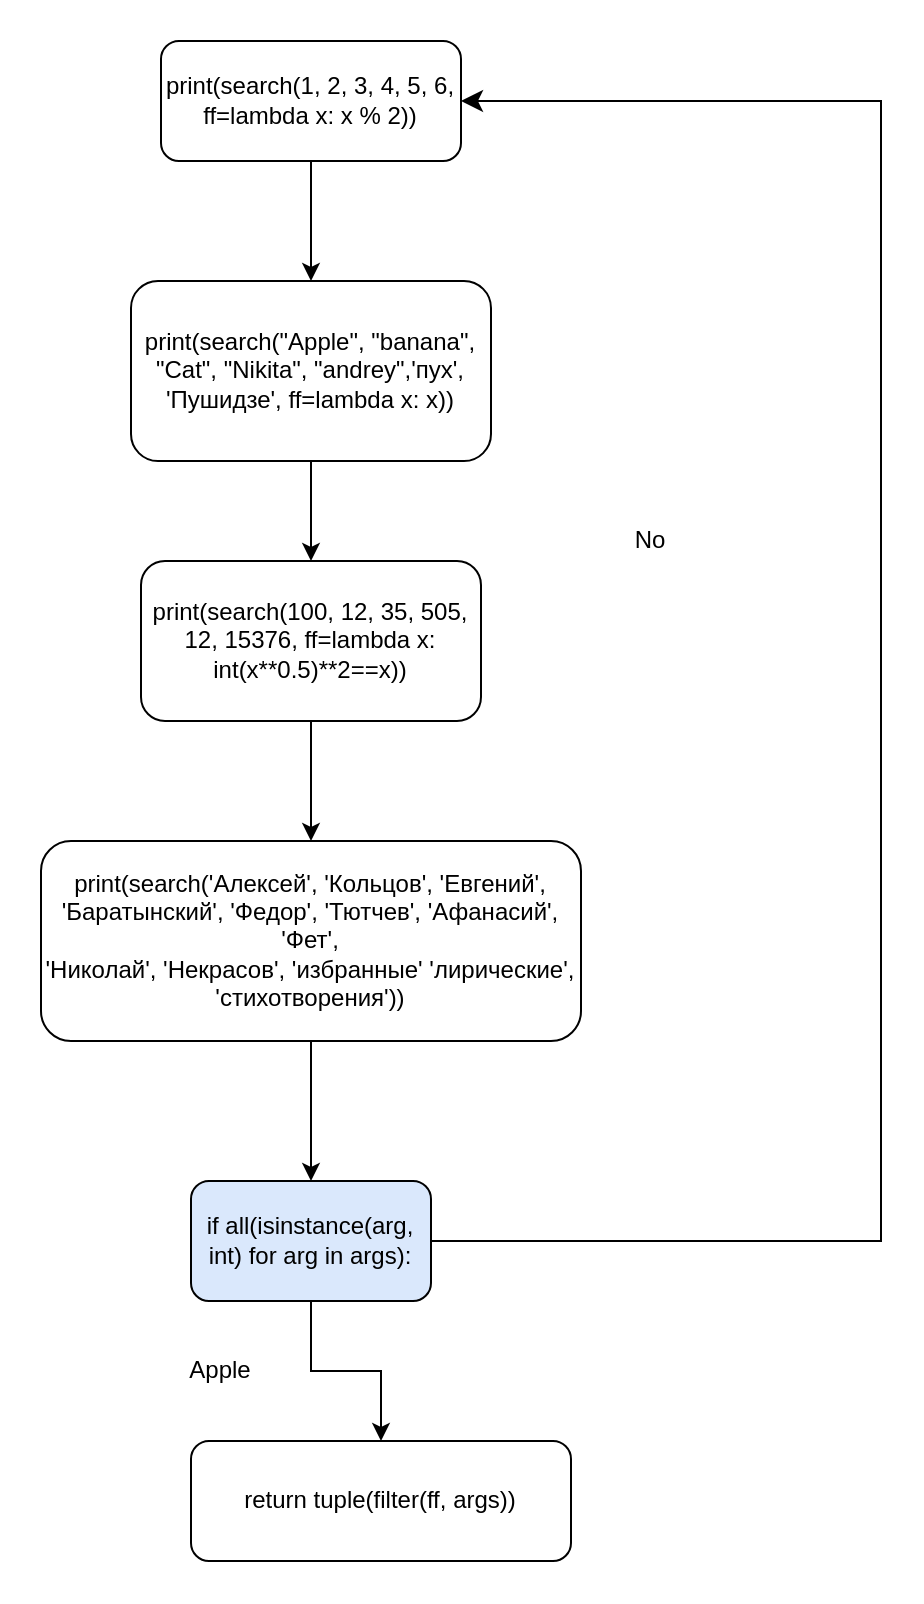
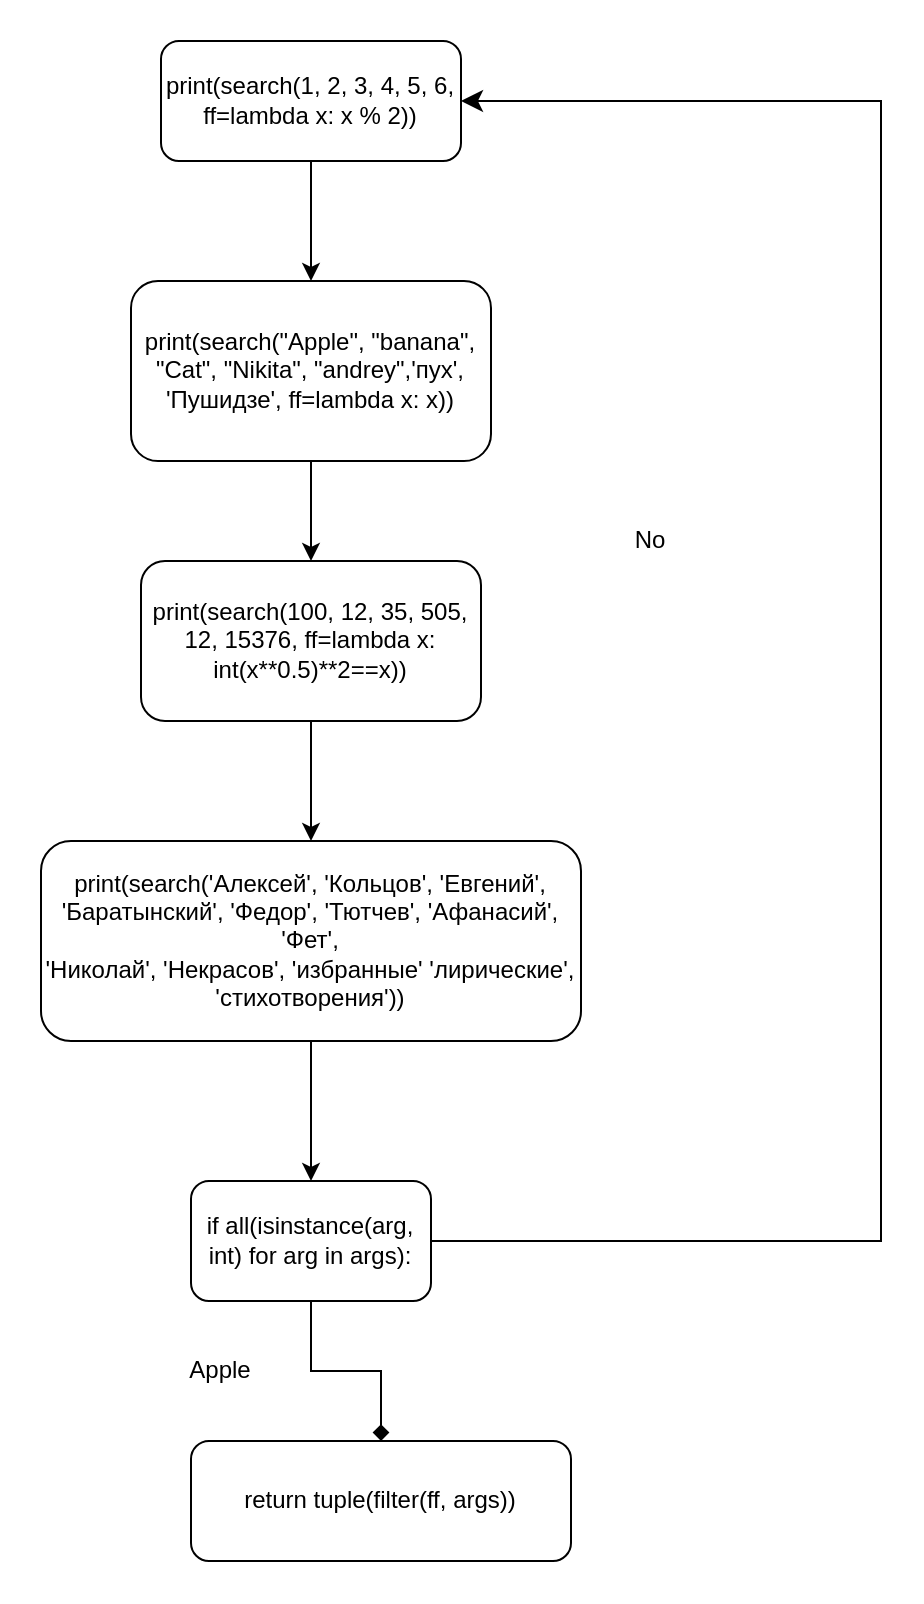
node "if all(isinstance(arg, int) for arg in args):": fillcolor #dae8fc -> #ffffff
edge "if all(isinstance(arg, int) for arg in args):" -> "return tuple(filter(ff, args))": arrowhead classic -> diamond
